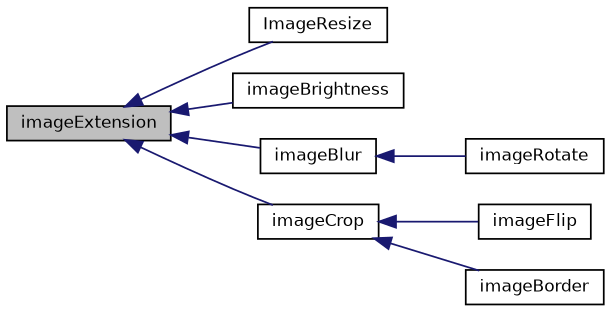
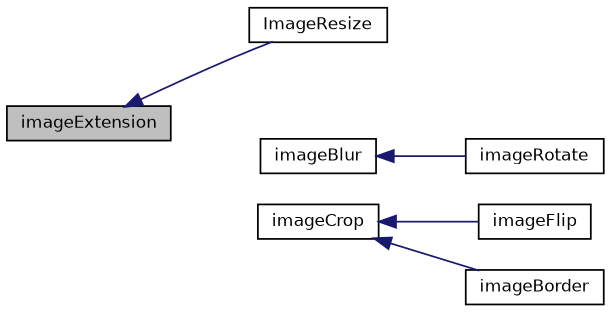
node "imageBrightness": removed
edge "imageBlur" -> "imageExtension": removed
edge "imageCrop" -> "imageExtension": removed
